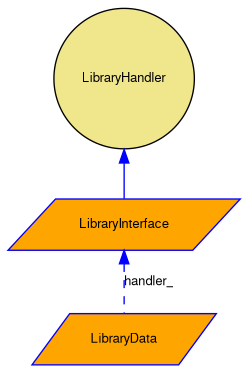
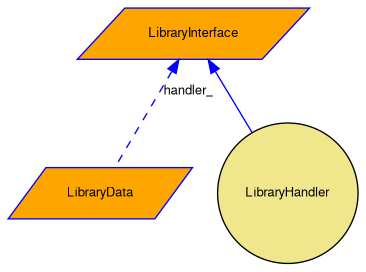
edge "LibraryInterface" -> "LibraryHandler": reversed
